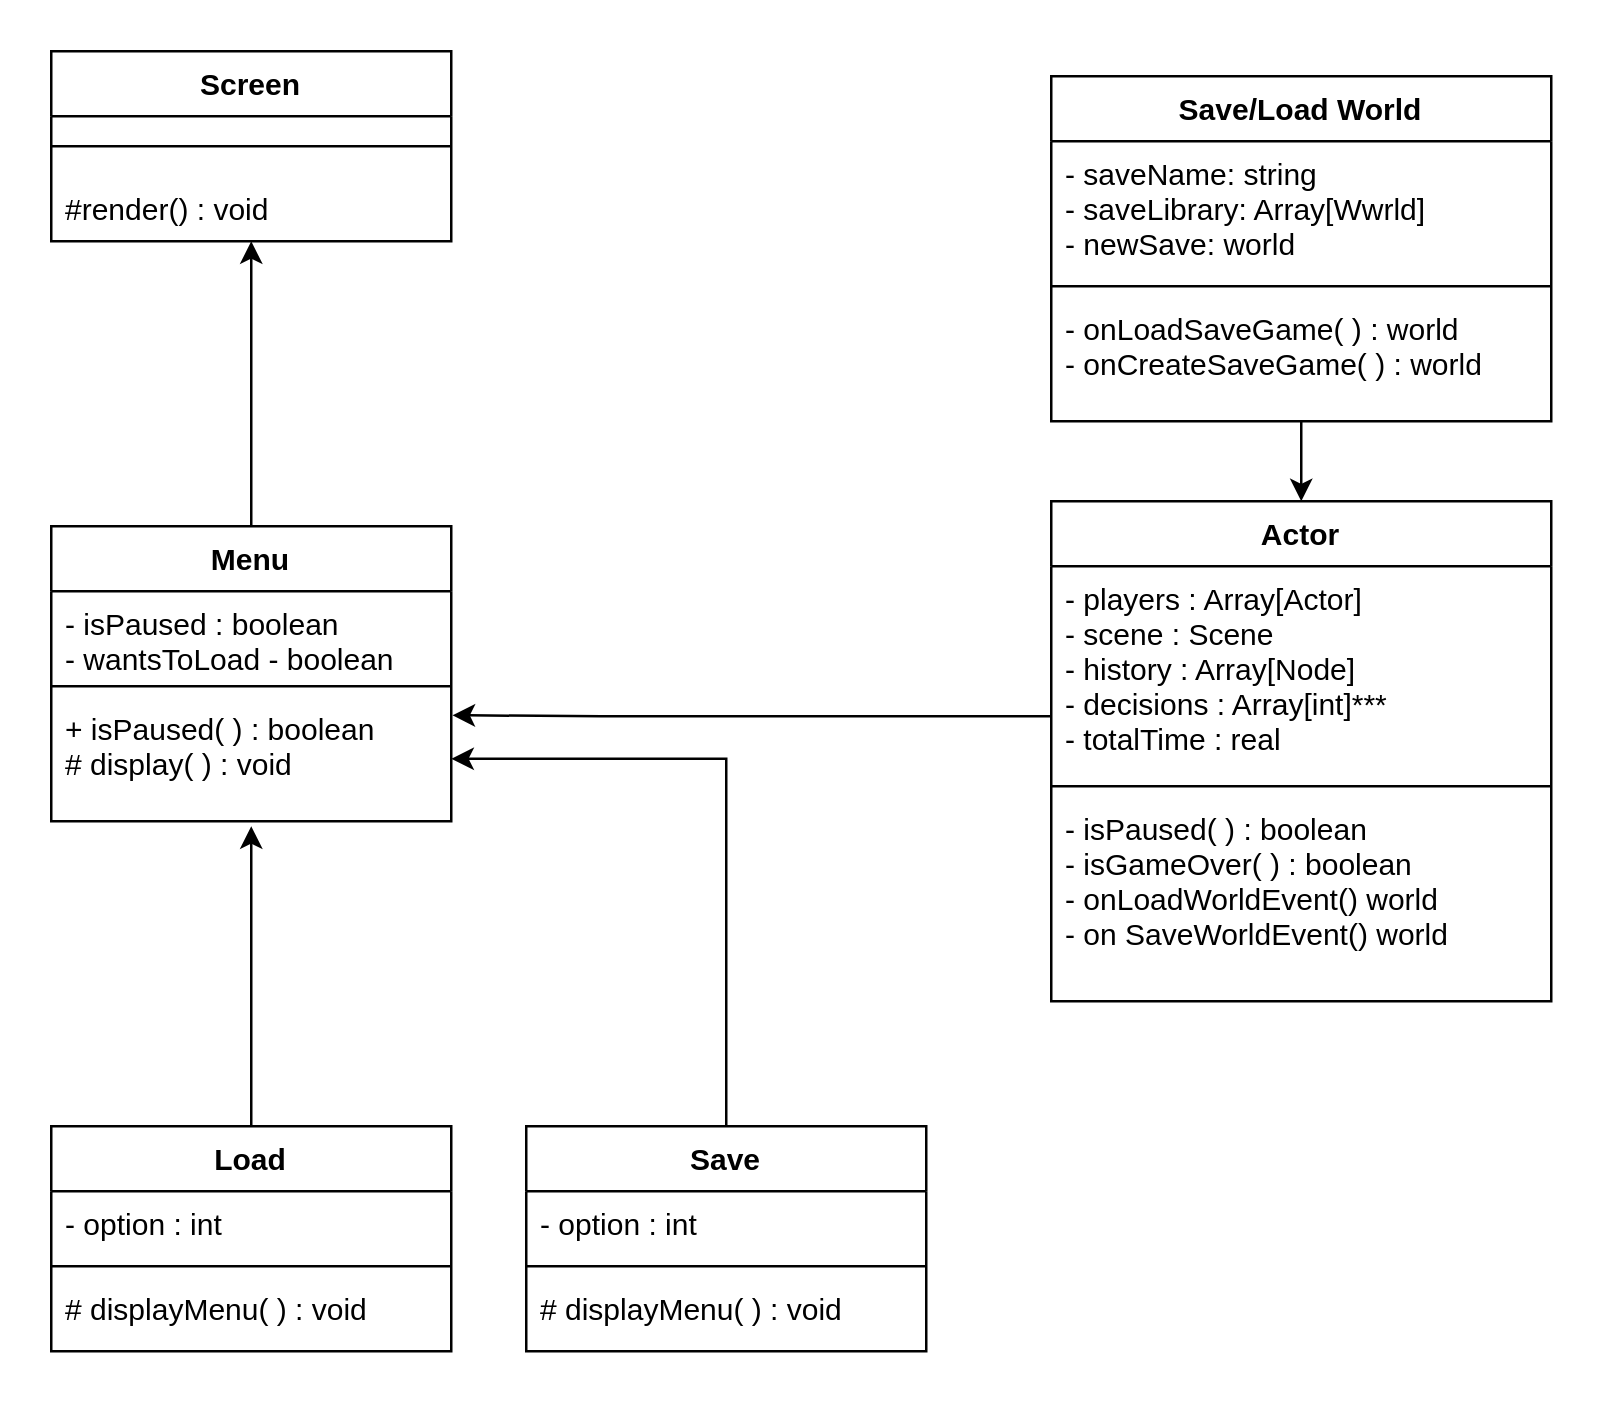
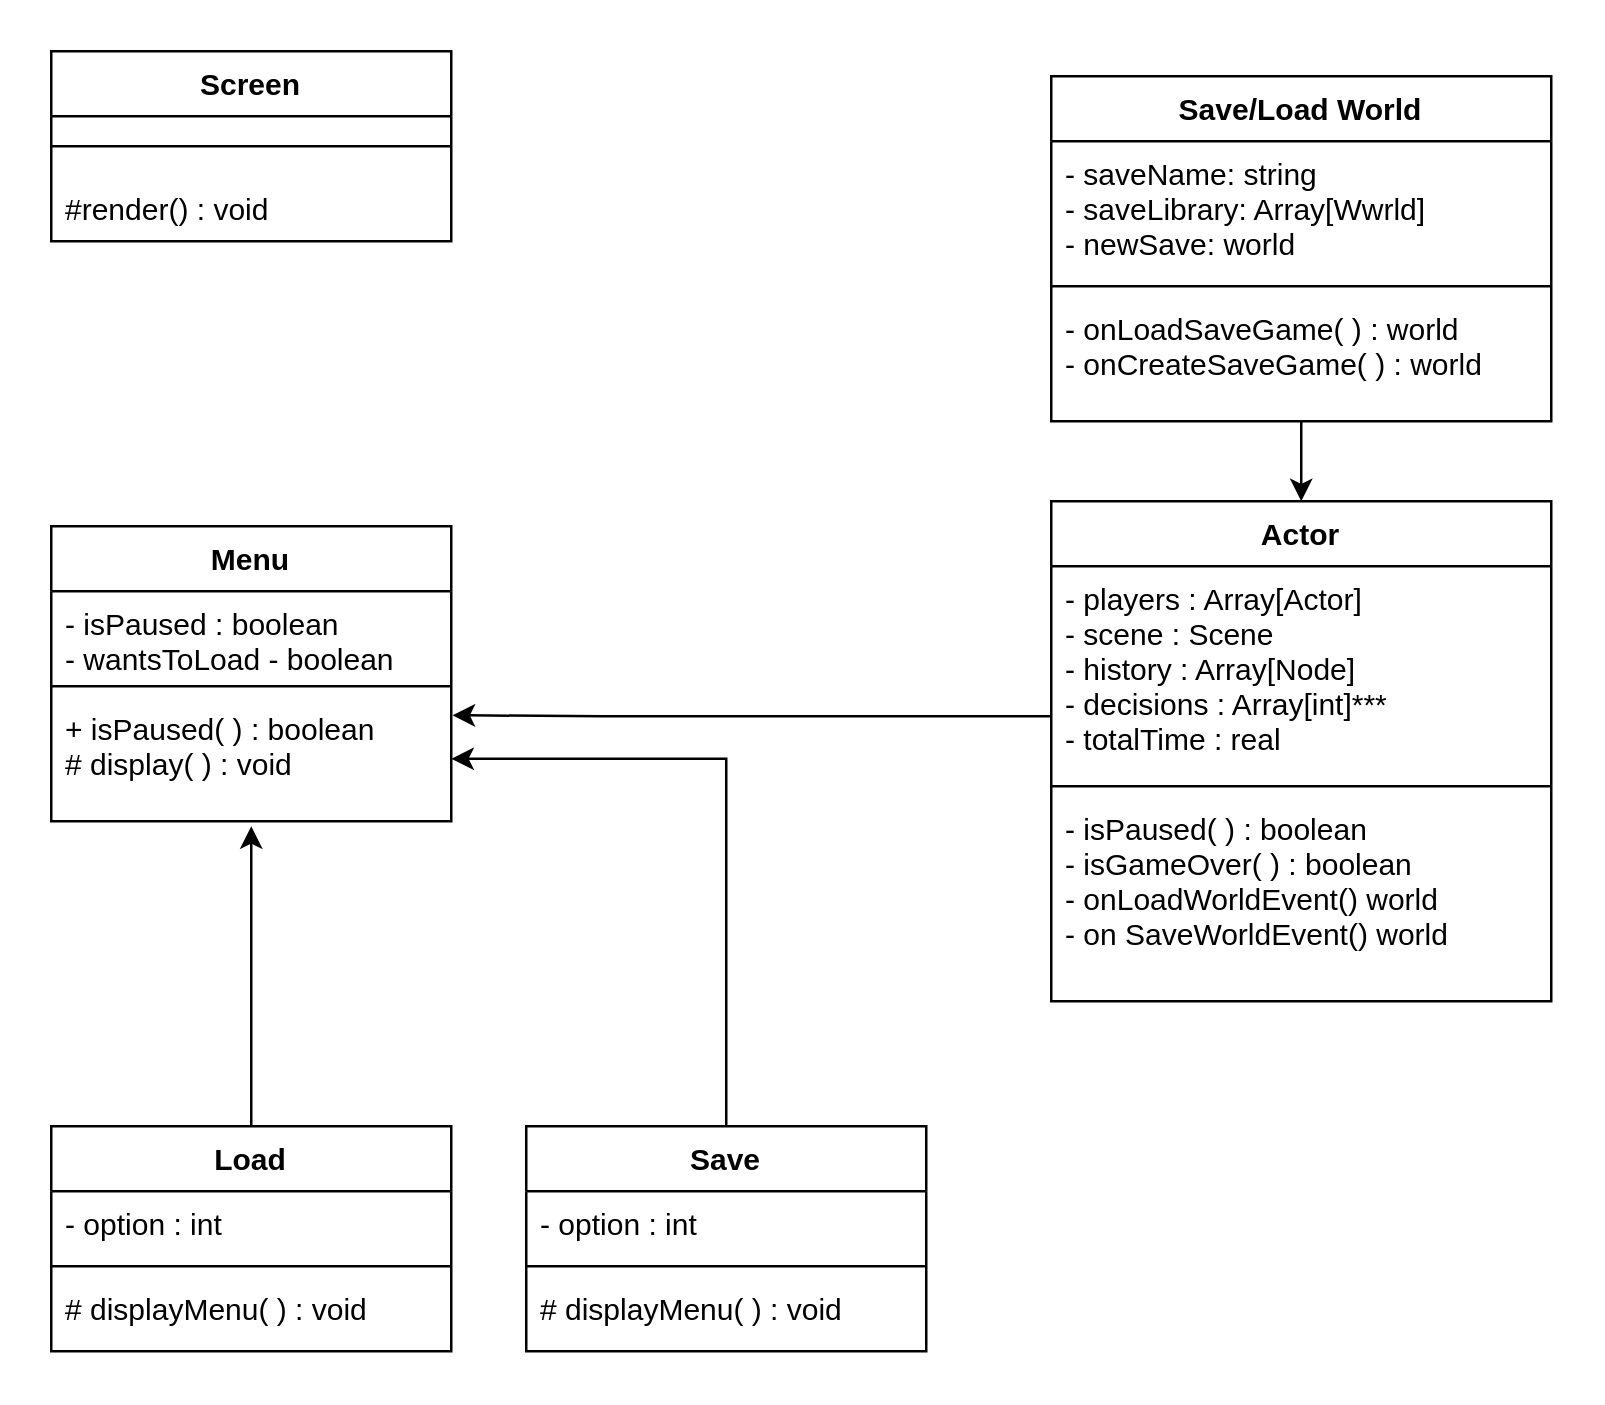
edge "Menu" -> "Screen": removed
